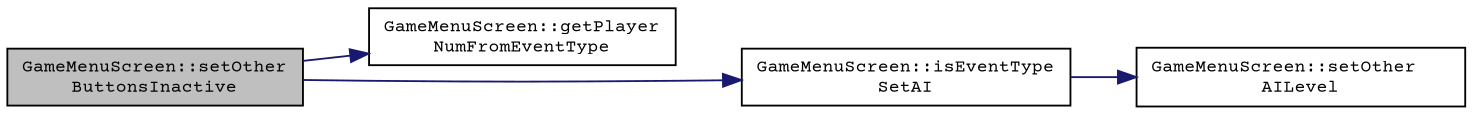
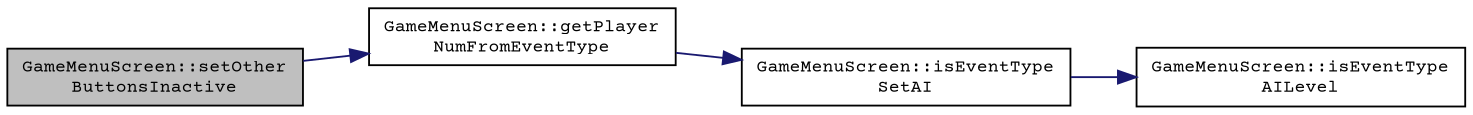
node "GameMenuScreen::setOther AILevel": label "GameMenuScreen::setOther AILevel" -> "GameMenuScreen::isEventType AILevel"
edge "GameMenuScreen::setOther ButtonsInactive" -> "GameMenuScreen::isEventType SetAI": now "GameMenuScreen::getPlayer NumFromEventType" -> "GameMenuScreen::isEventType SetAI"
